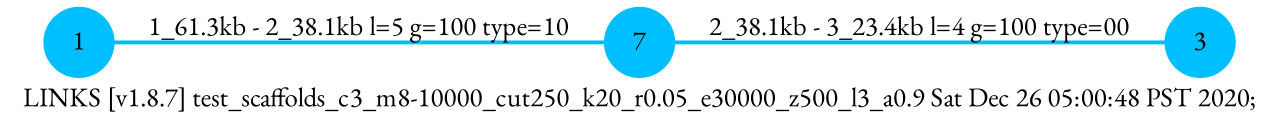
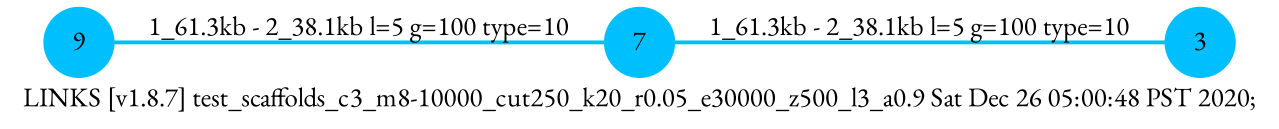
edge "7" -- "3": label "2_38.1kb - 3_23.4kb l=4 g=100 type=00" -> "1_61.3kb - 2_38.1kb l=5 g=100 type=10"
node "1": label "1" -> "9"
